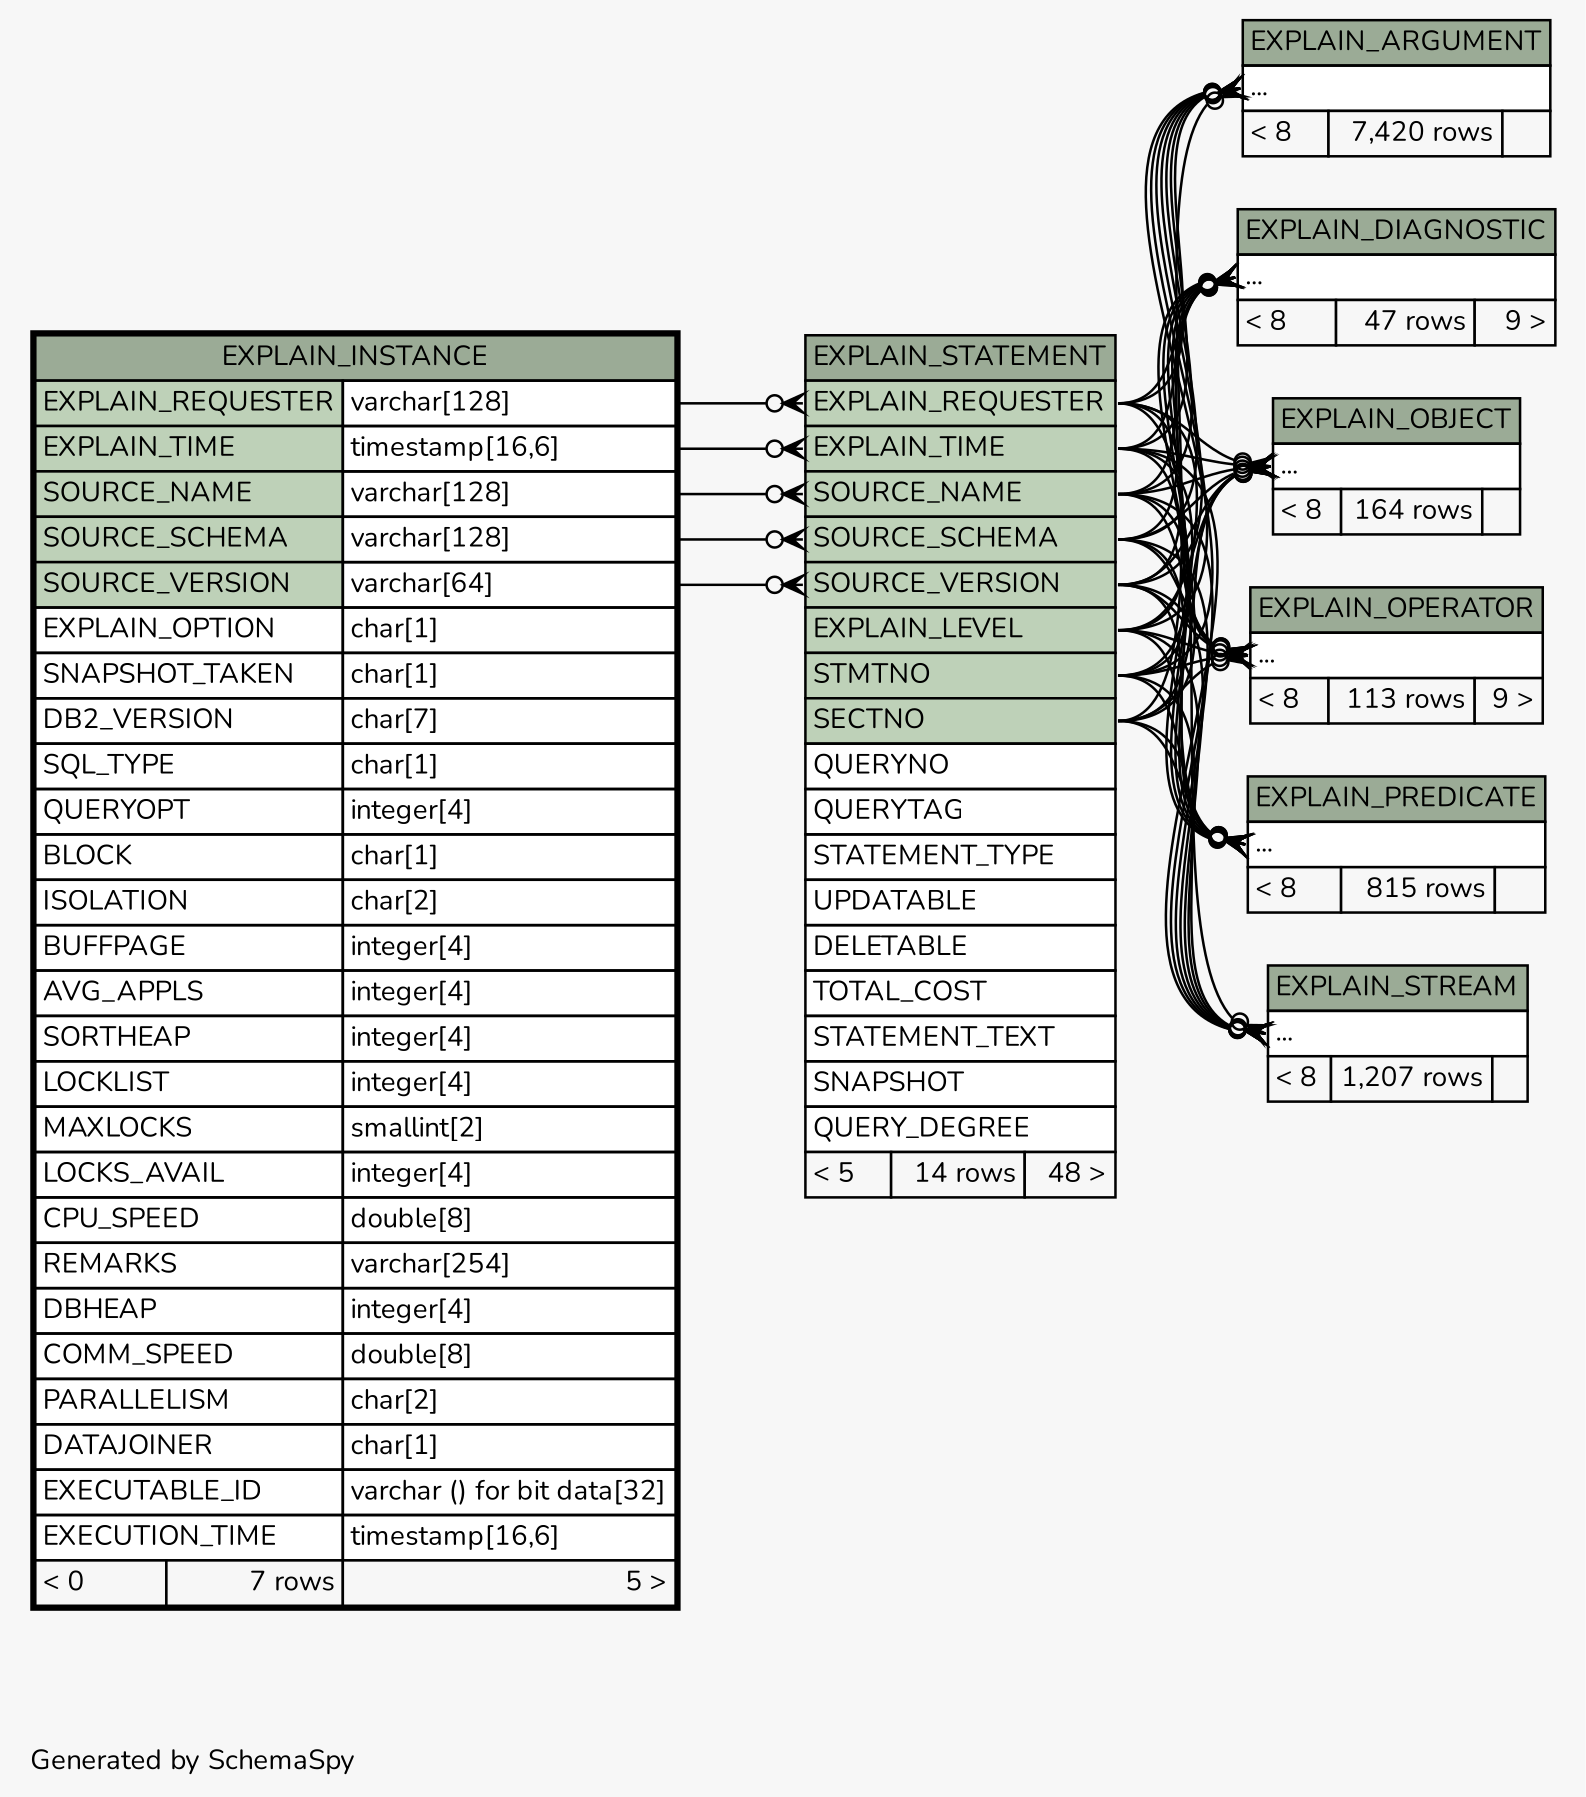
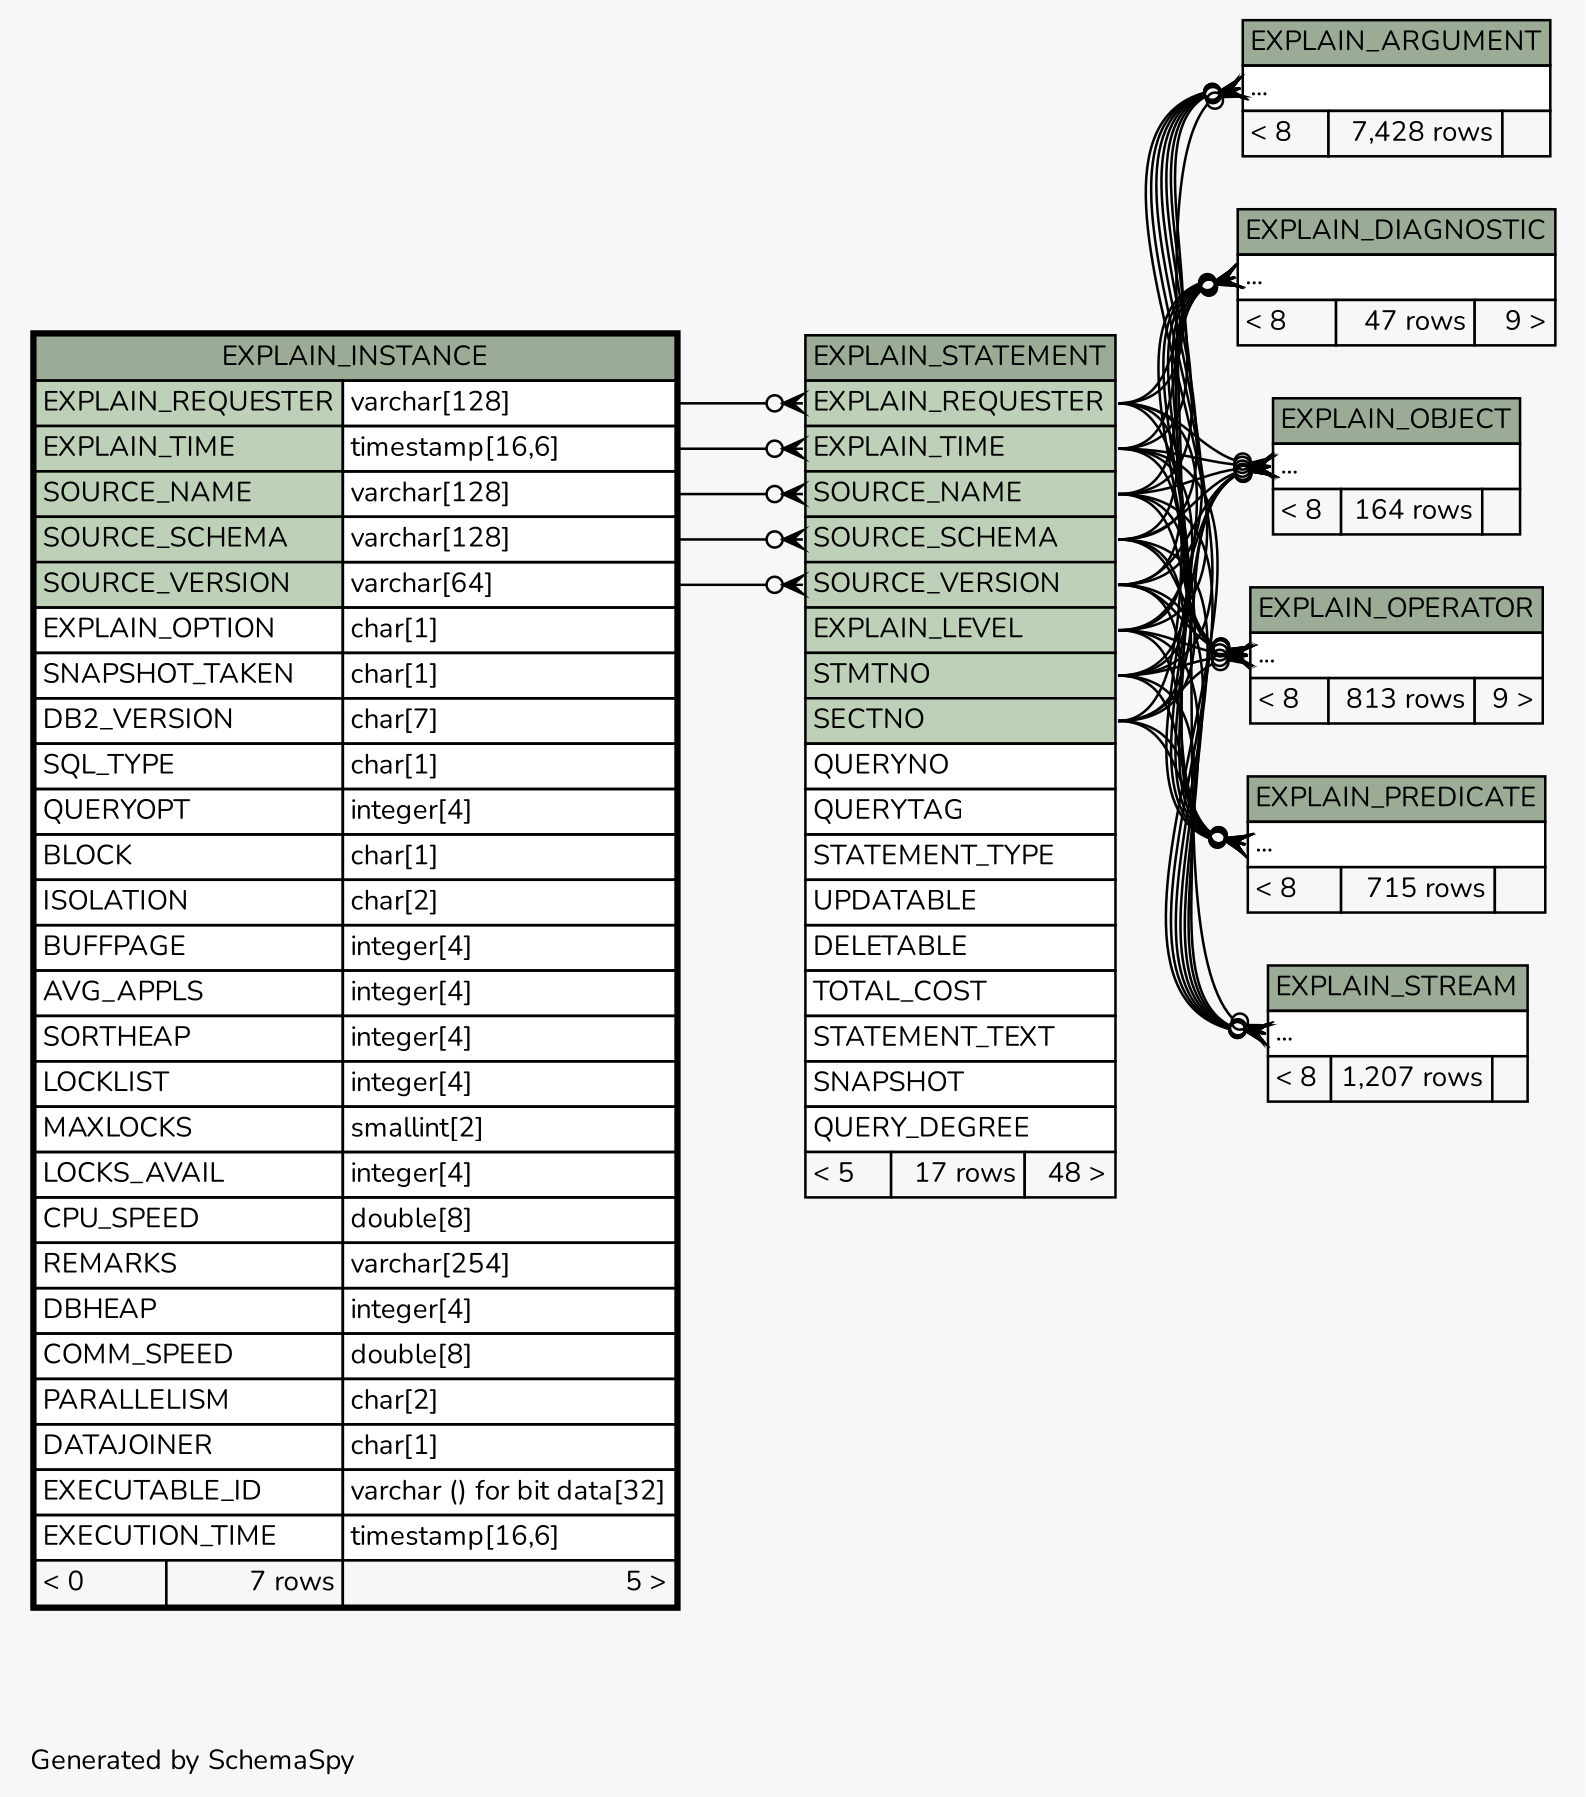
node "EXPLAIN_ARGUMENT": text "7,420 rows" -> "7,428 rows"
node "EXPLAIN_OPERATOR": text "113 rows" -> "813 rows"
node "EXPLAIN_PREDICATE": text "815 rows" -> "715 rows"
node "EXPLAIN_STATEMENT": text "14 rows" -> "17 rows"
